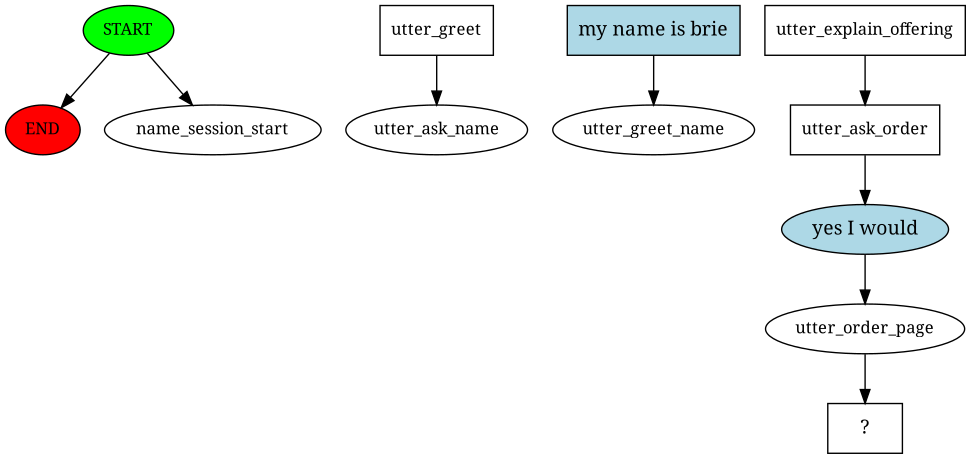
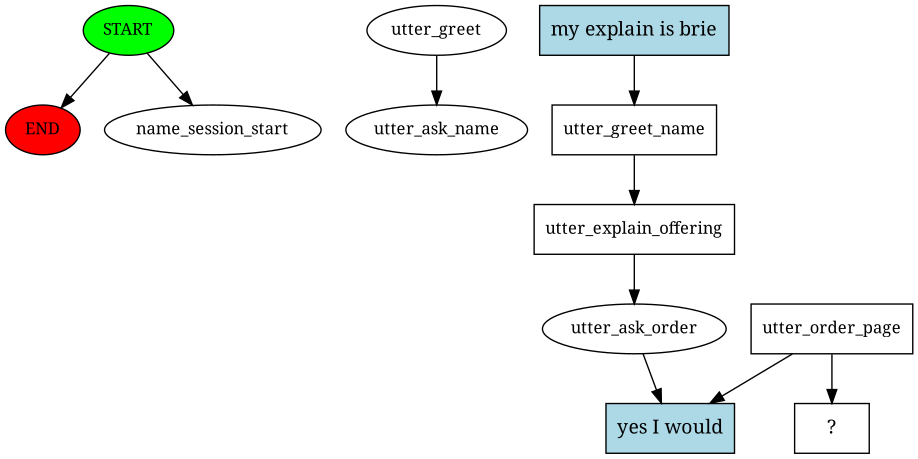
node "utter_greet": shape box -> ellipse
node "my name is brie": label "my name is brie" -> "my explain is brie"
node "utter_greet_name": shape ellipse -> box
node "utter_ask_order": shape box -> ellipse
edge "utter_greet_name" -> "utter_explain_offering": added
node "yes I would": shape ellipse -> box
edge "yes I would" -> "utter_order_page": reversed
node "utter_order_page": shape ellipse -> box
